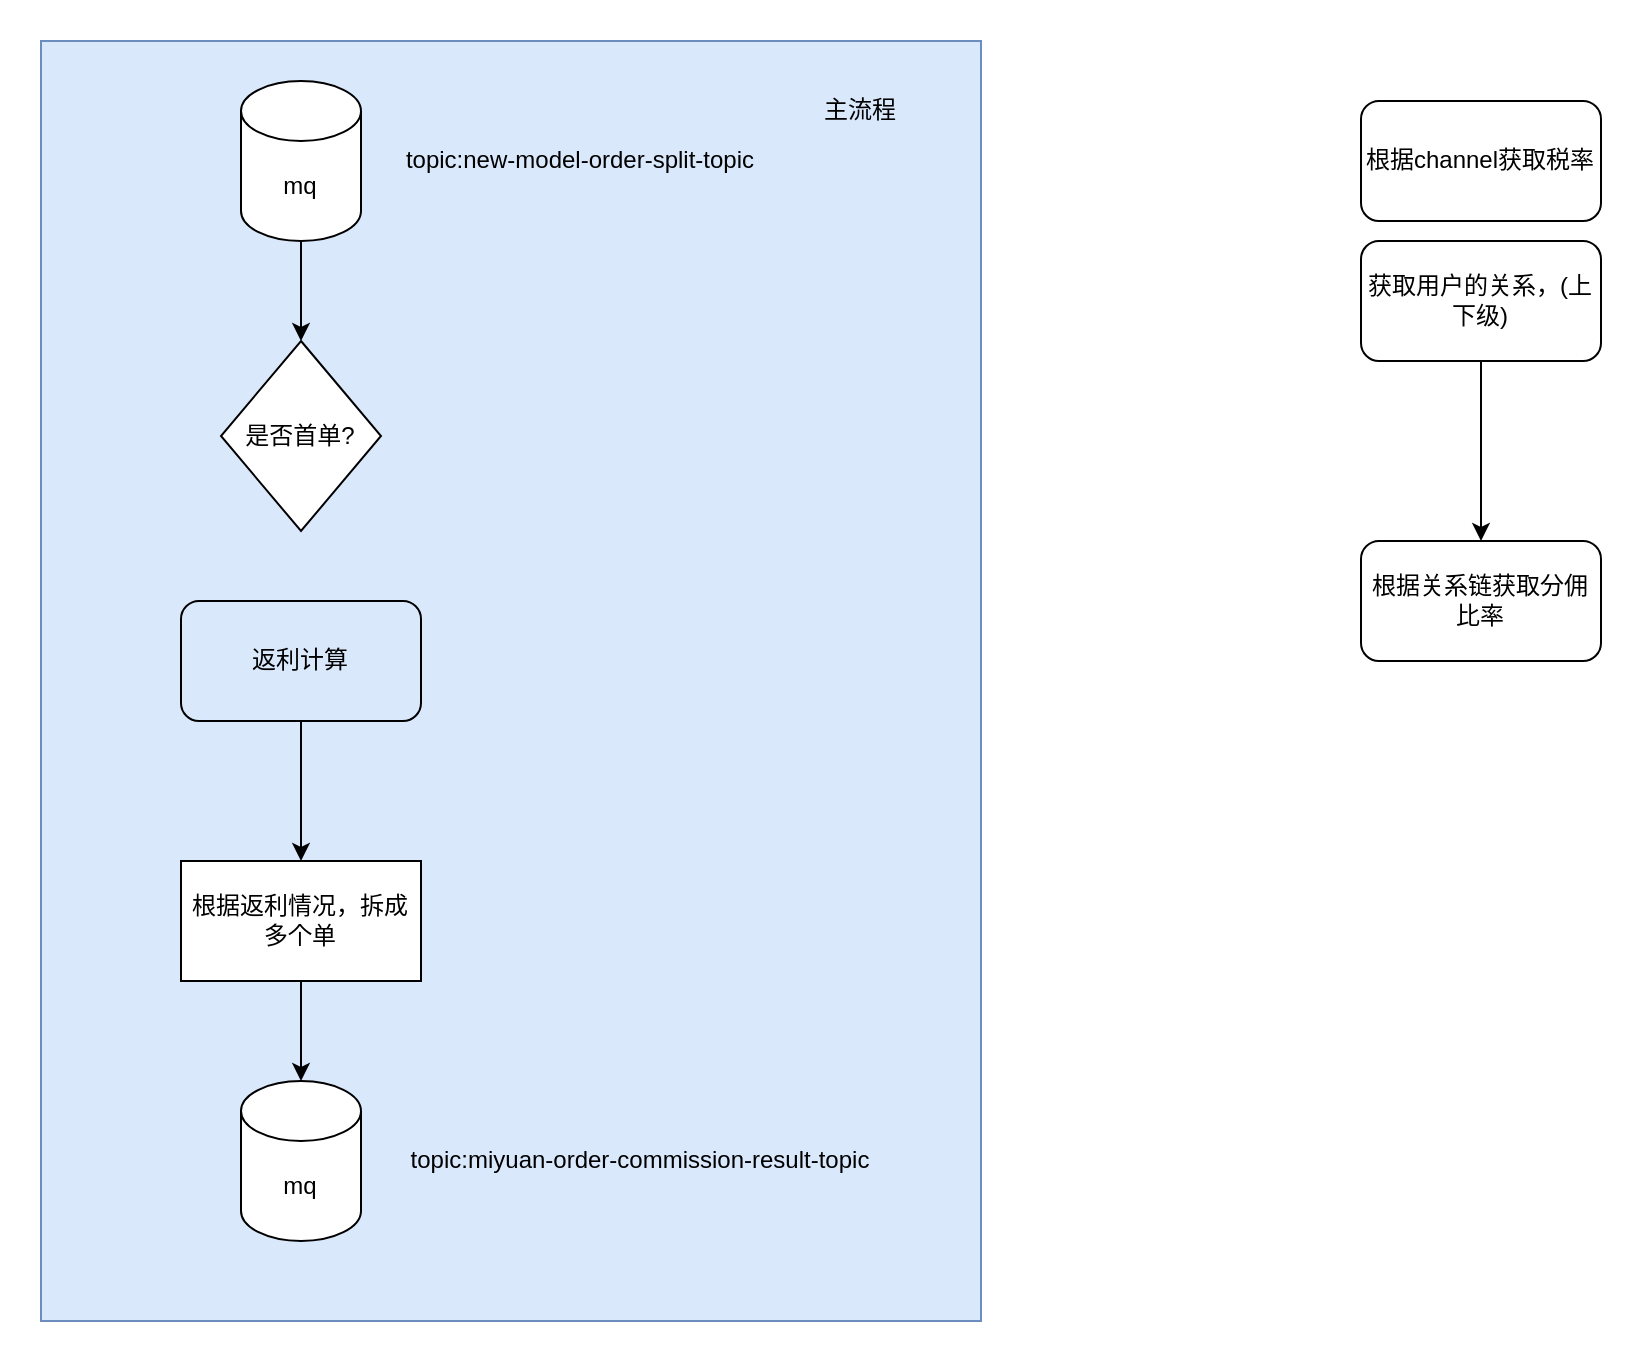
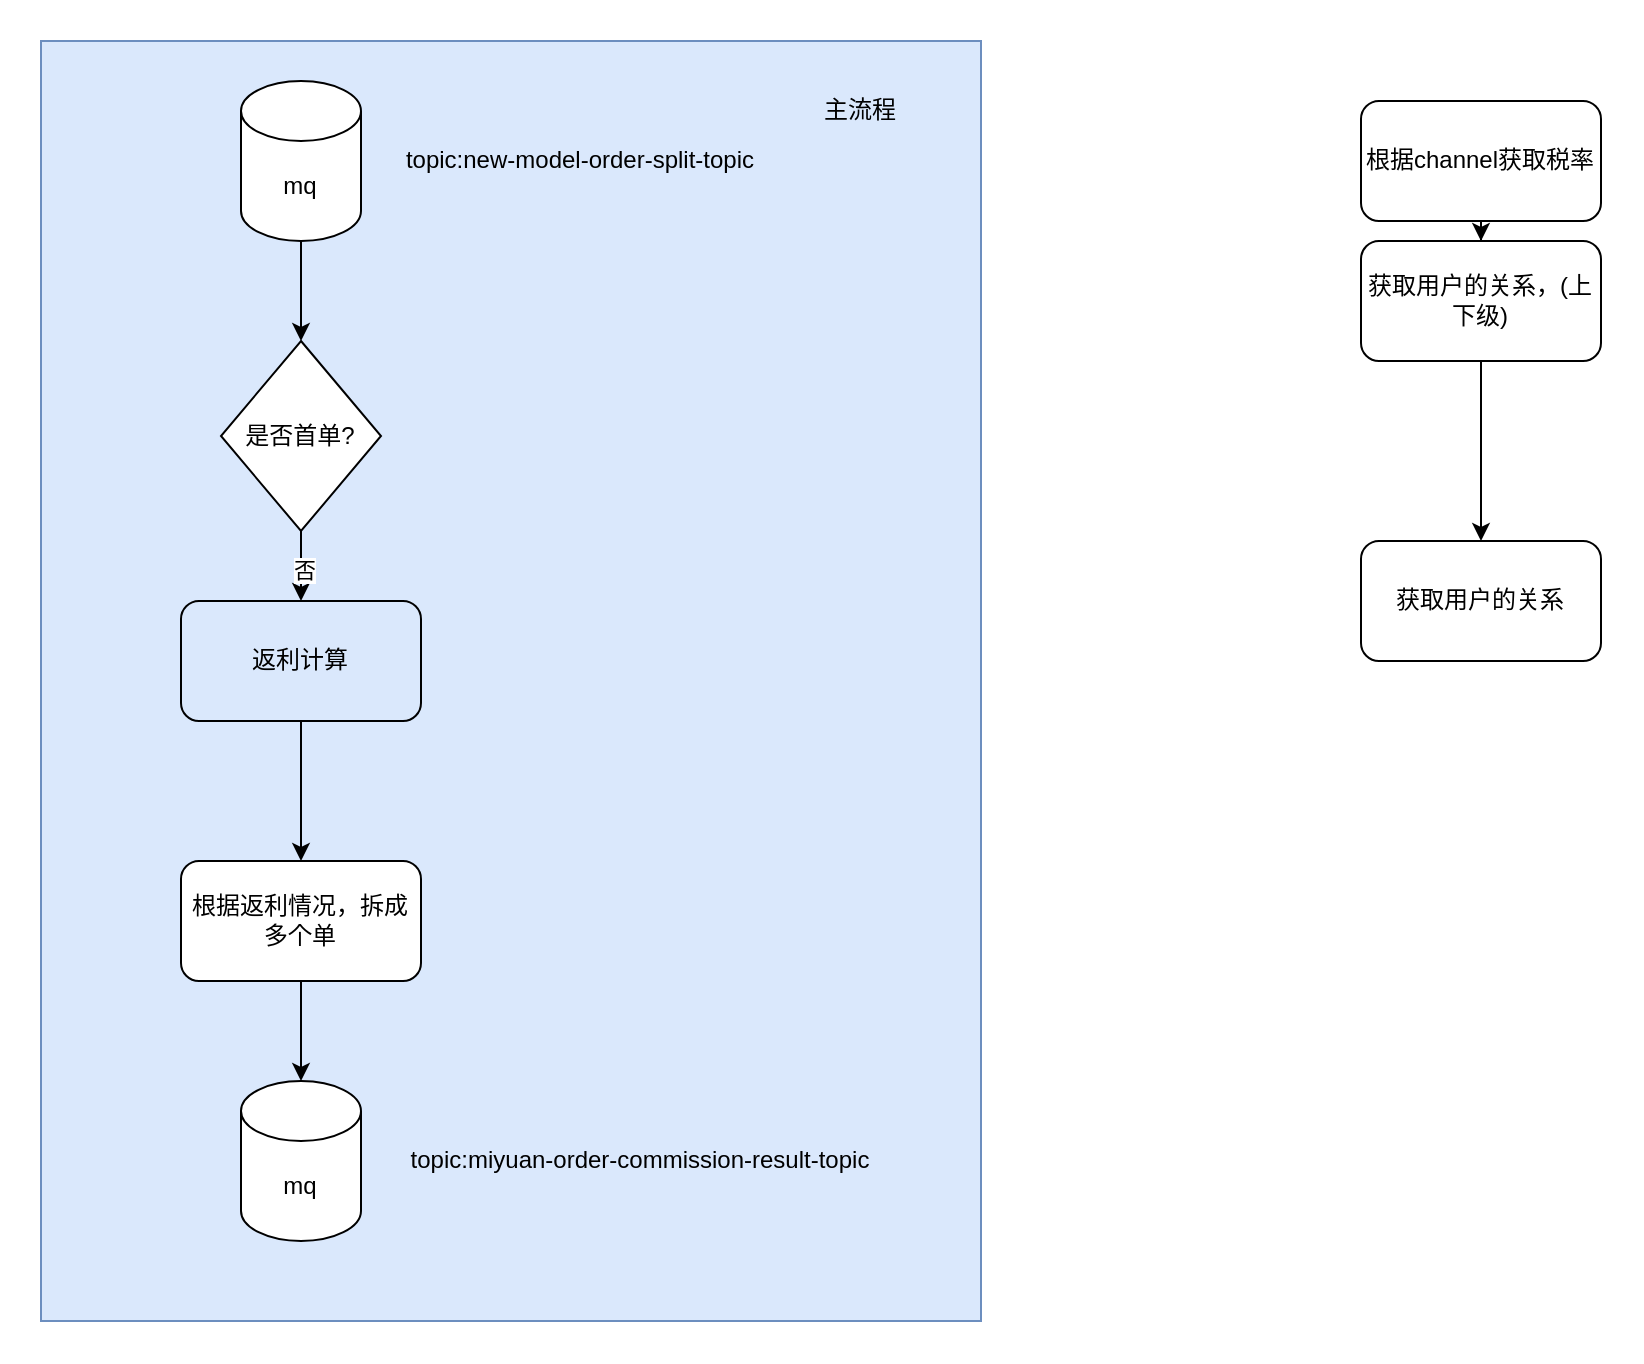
edge "根据channel获取税率" -> "获取用户的关系，(上下级)": added
edge "是否首单?" -> "返利计算": added, label "否"
node "根据关系链获取分佣比率": label "根据关系链获取分佣比率" -> "获取用户的关系"
node "根据返利情况，拆成多个单": shape rectangle -> rounded rectangle
